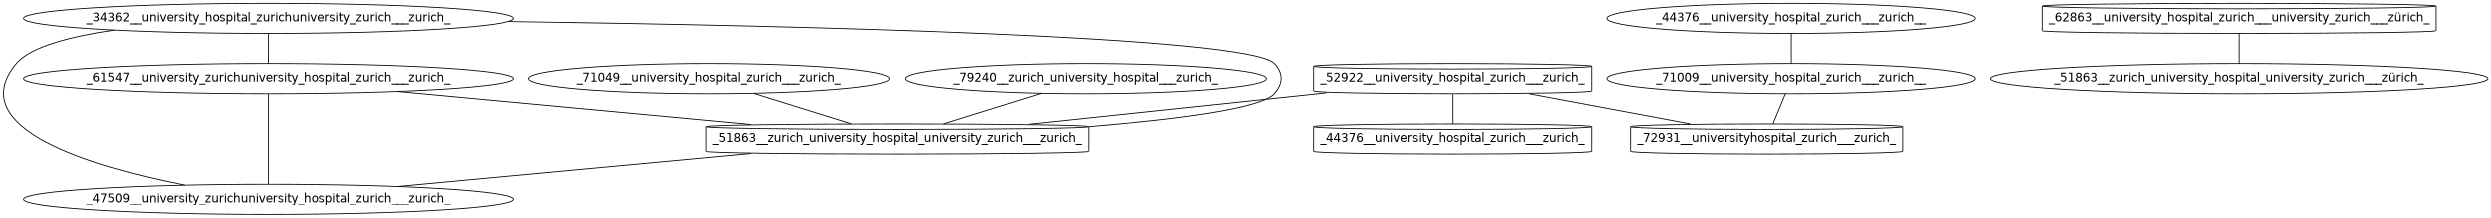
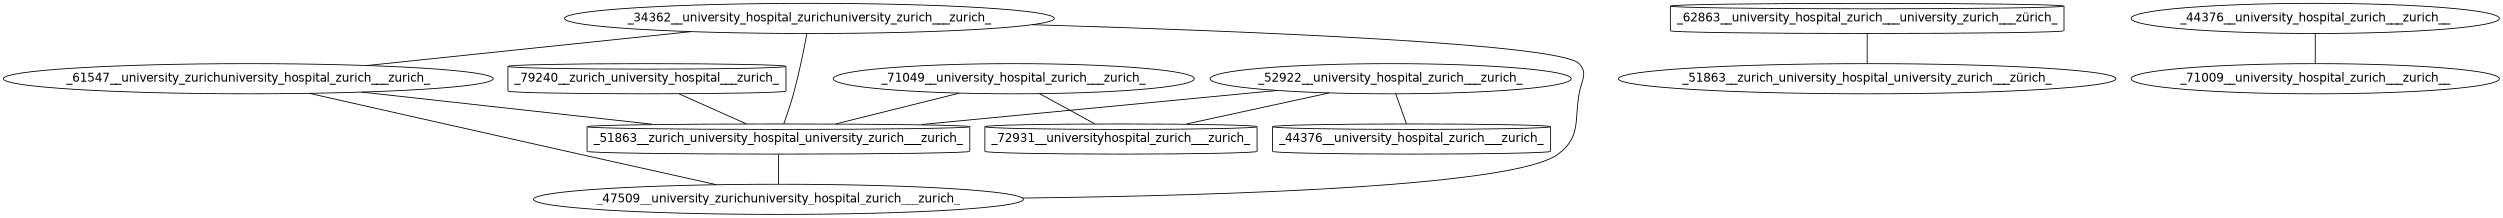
node "_79240__zurich_university_hospital___zurich_": shape ellipse -> cylinder
node "_52922__university_hospital_zurich___zurich_": shape cylinder -> ellipse
edge "_71009__university_hospital_zurich___zurich__" -- "_72931__universityhospital_zurich___zurich_": now "_71049__university_hospital_zurich___zurich_" -- "_72931__universityhospital_zurich___zurich_"
